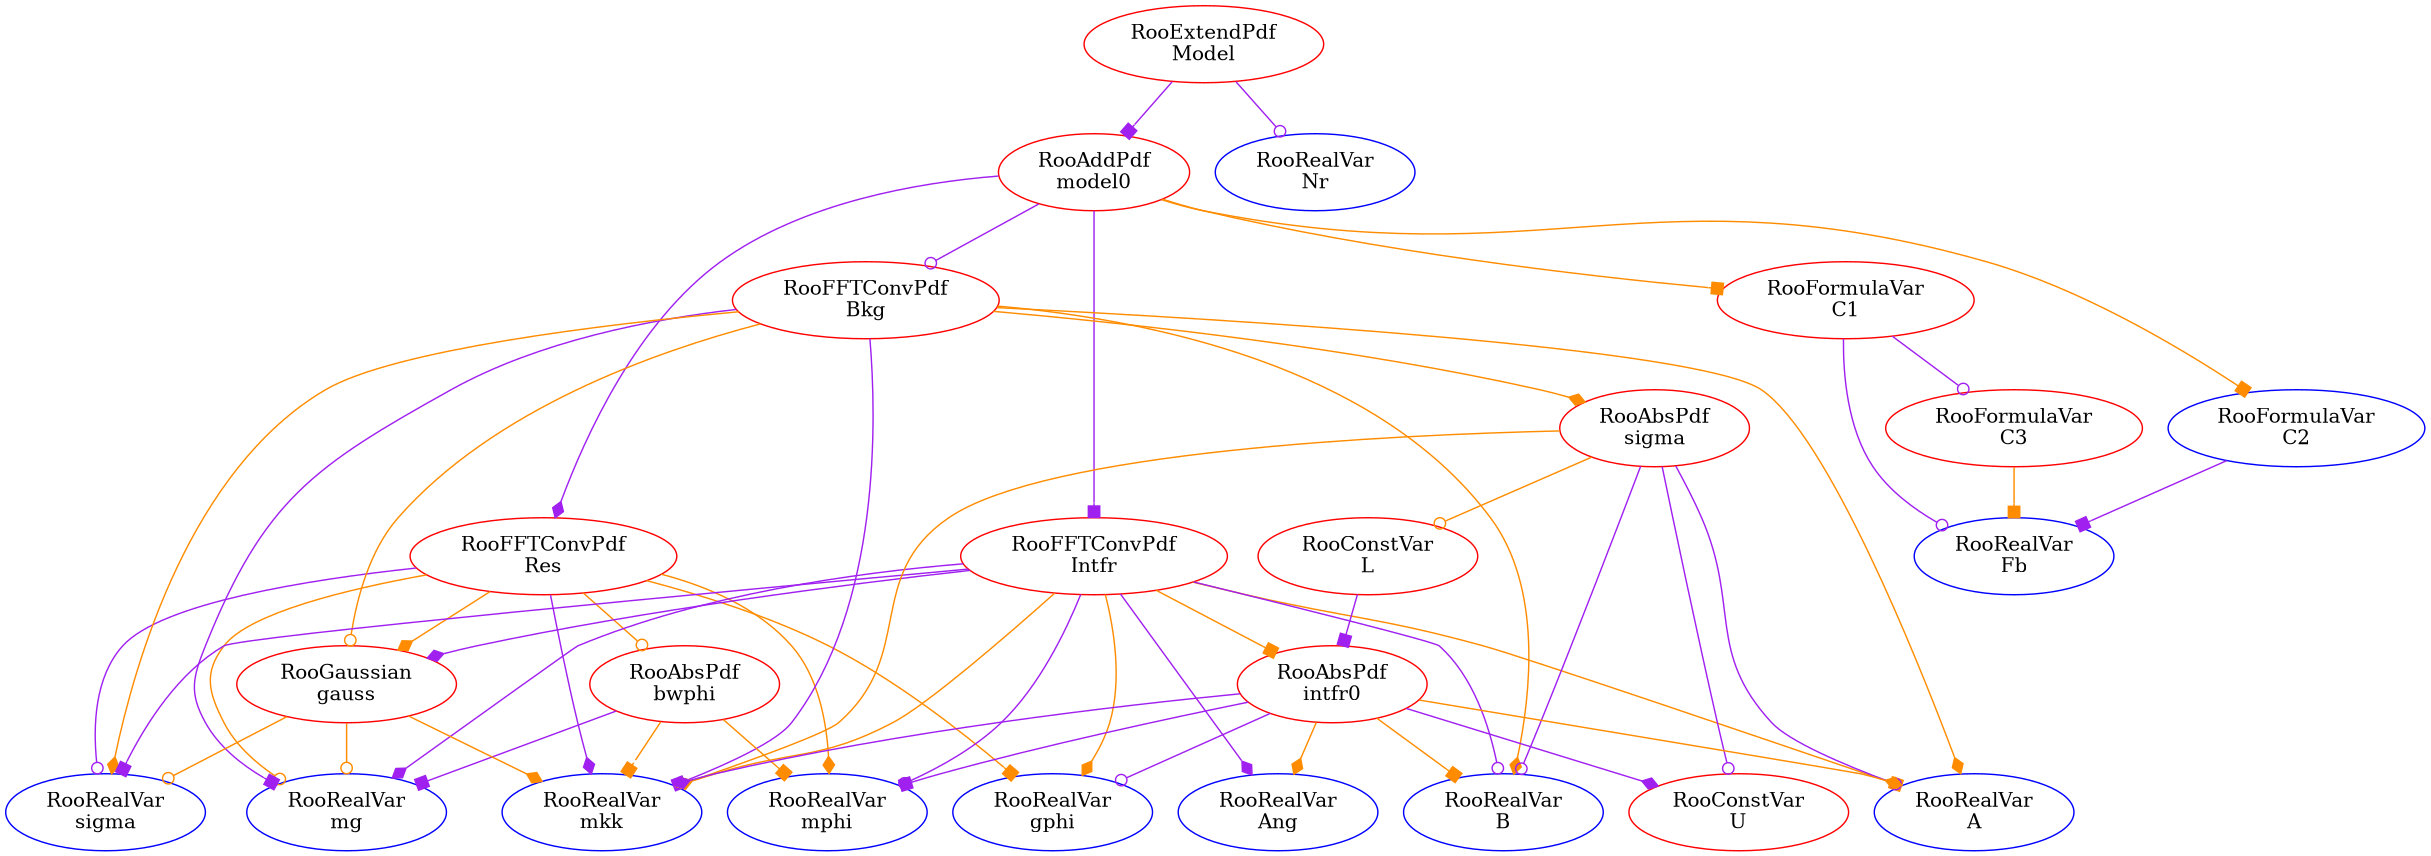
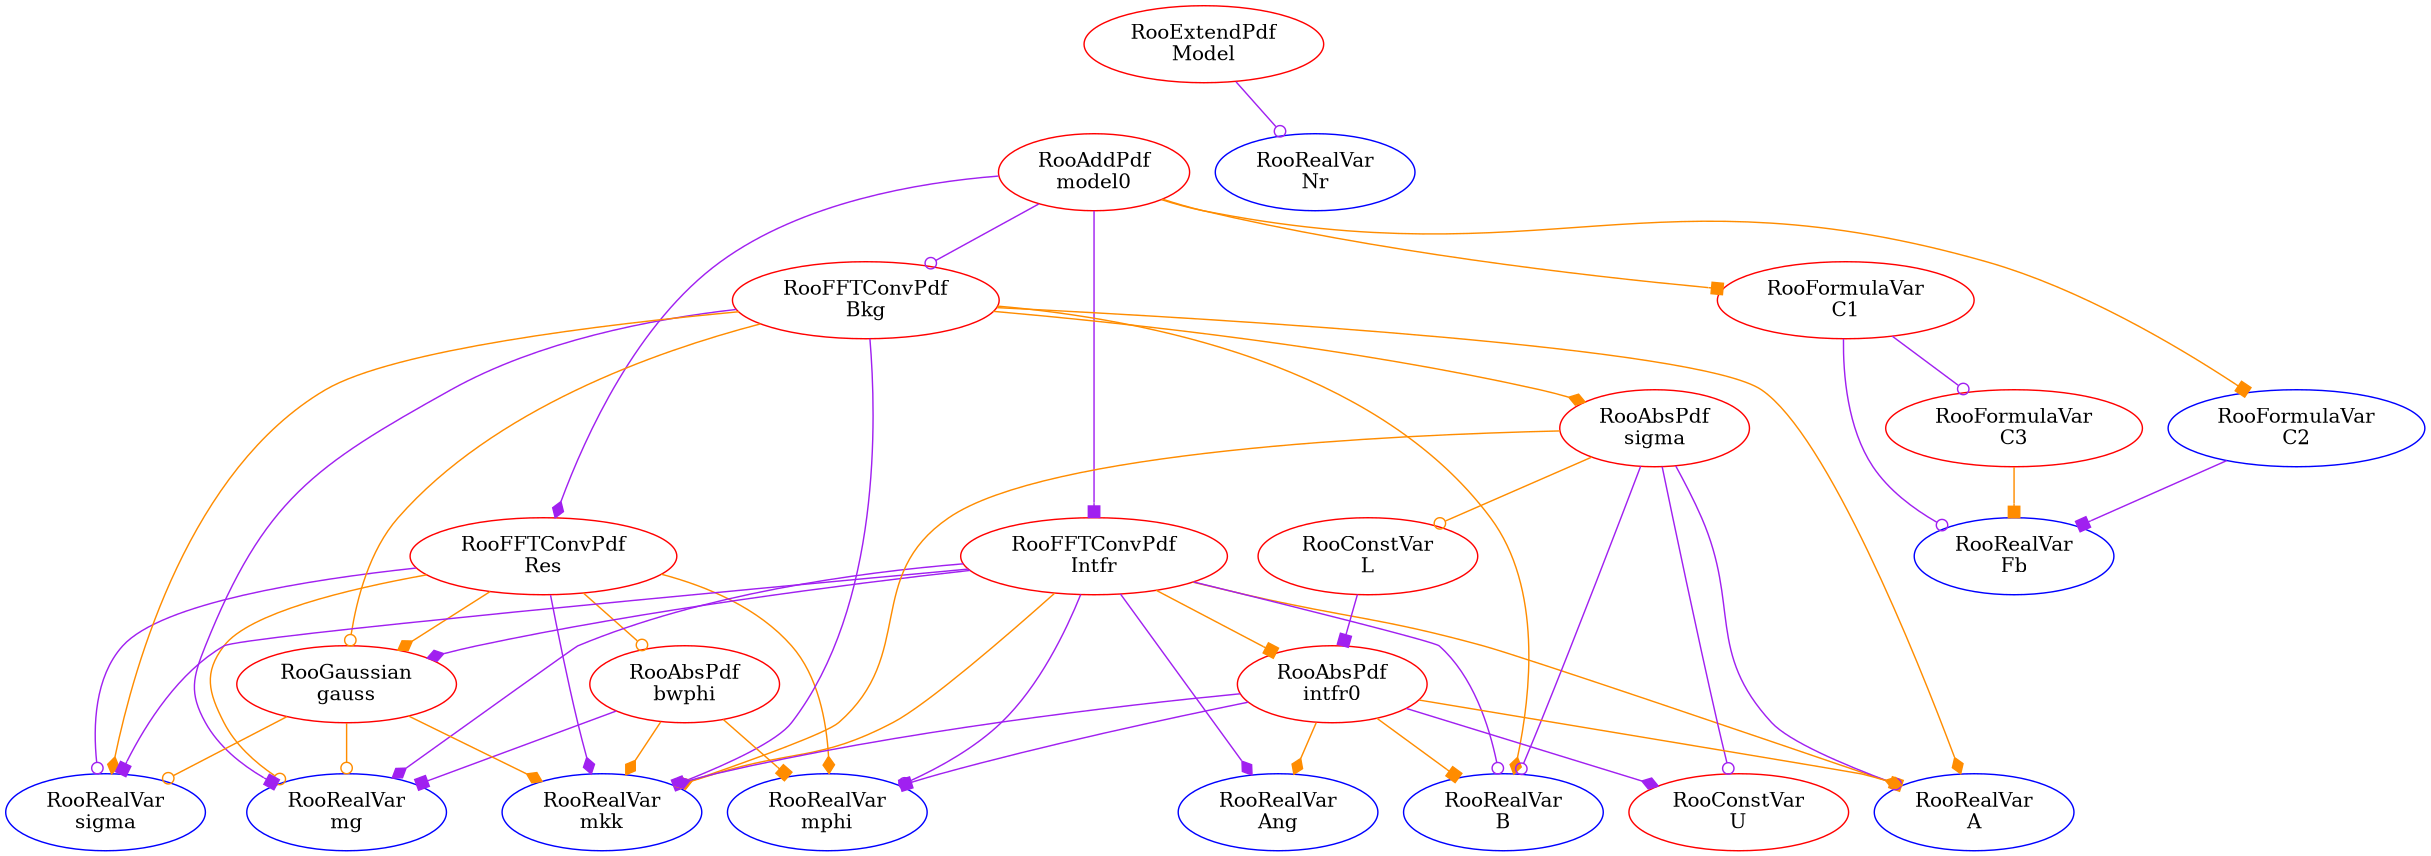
edge "RooExtendPdf Model" -> "RooAddPdf model0": removed
edge "RooAbsPdf bwphi" -> "RooRealVar mkk": arrowhead box -> diamond
node "RooRealVar gphi": removed
